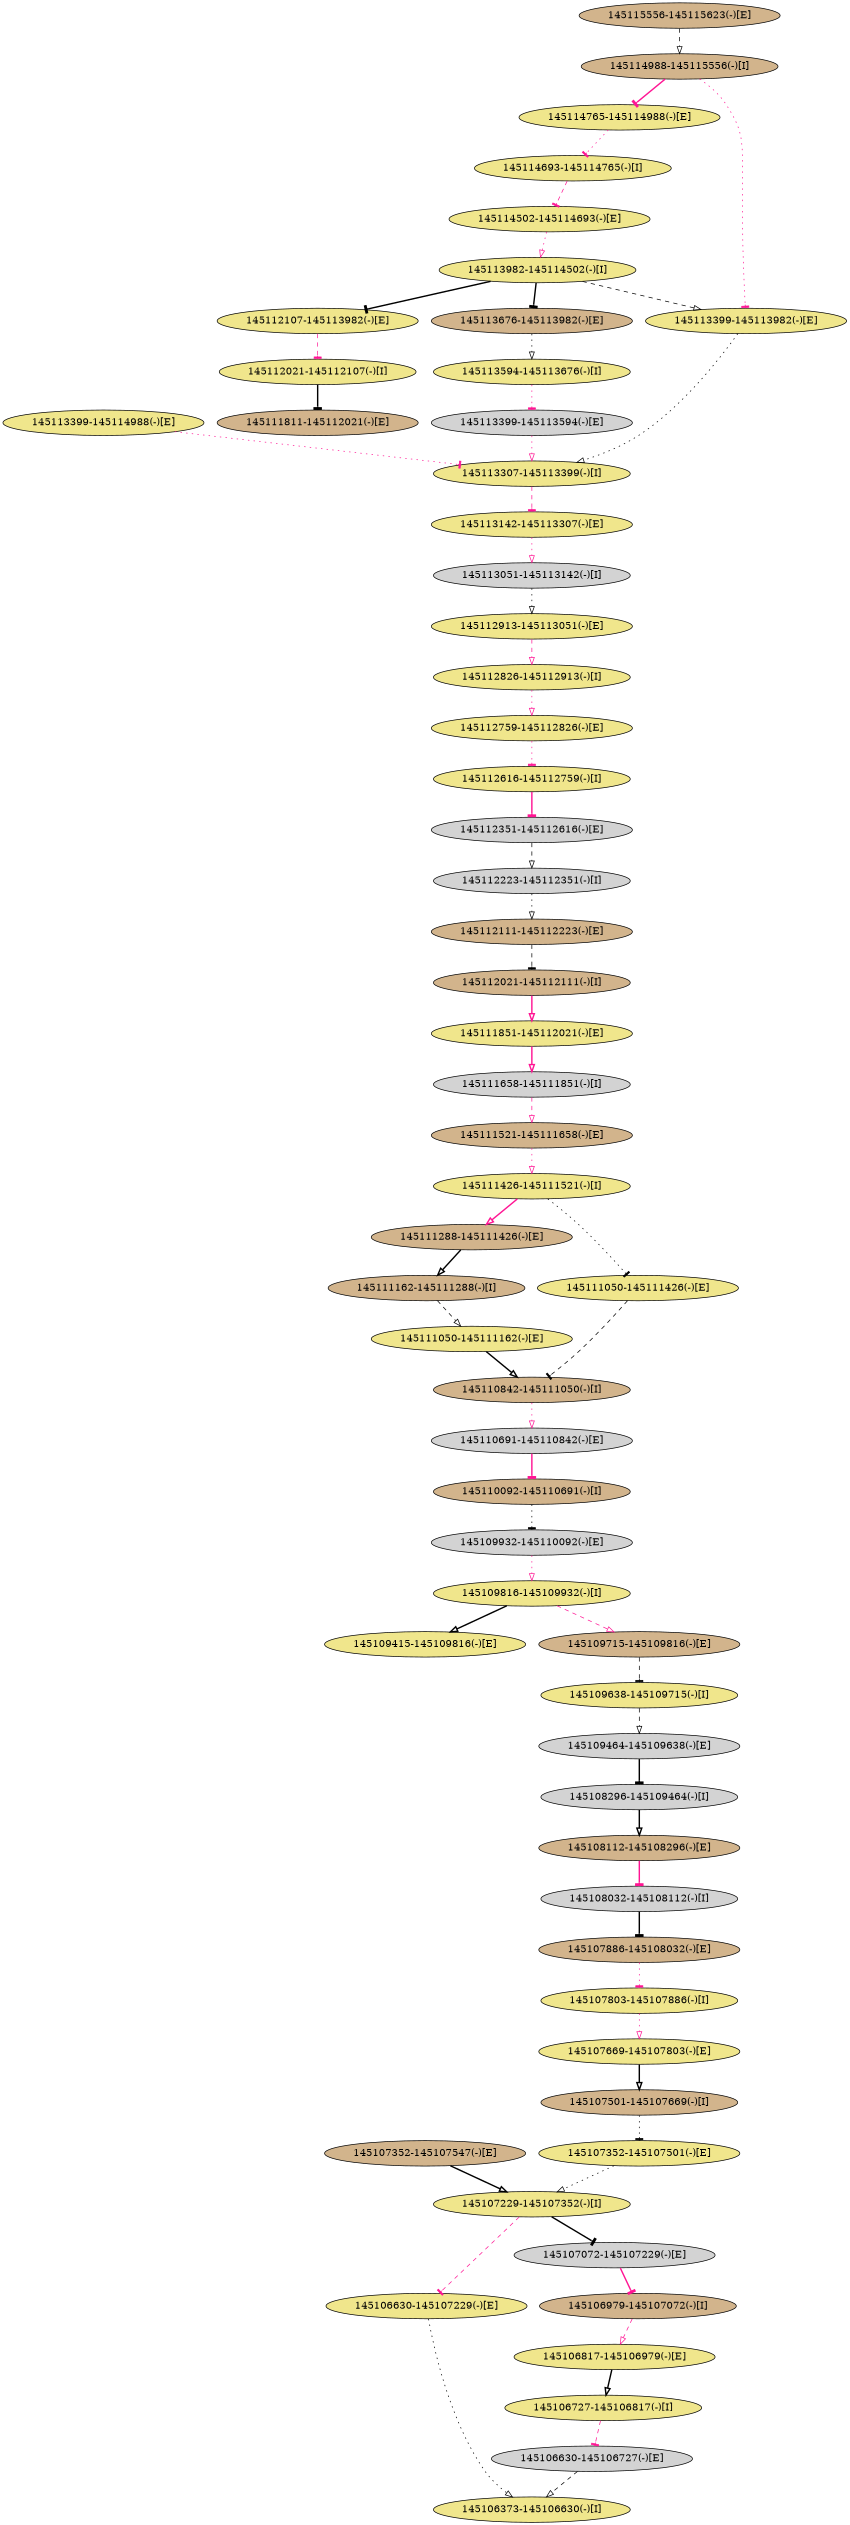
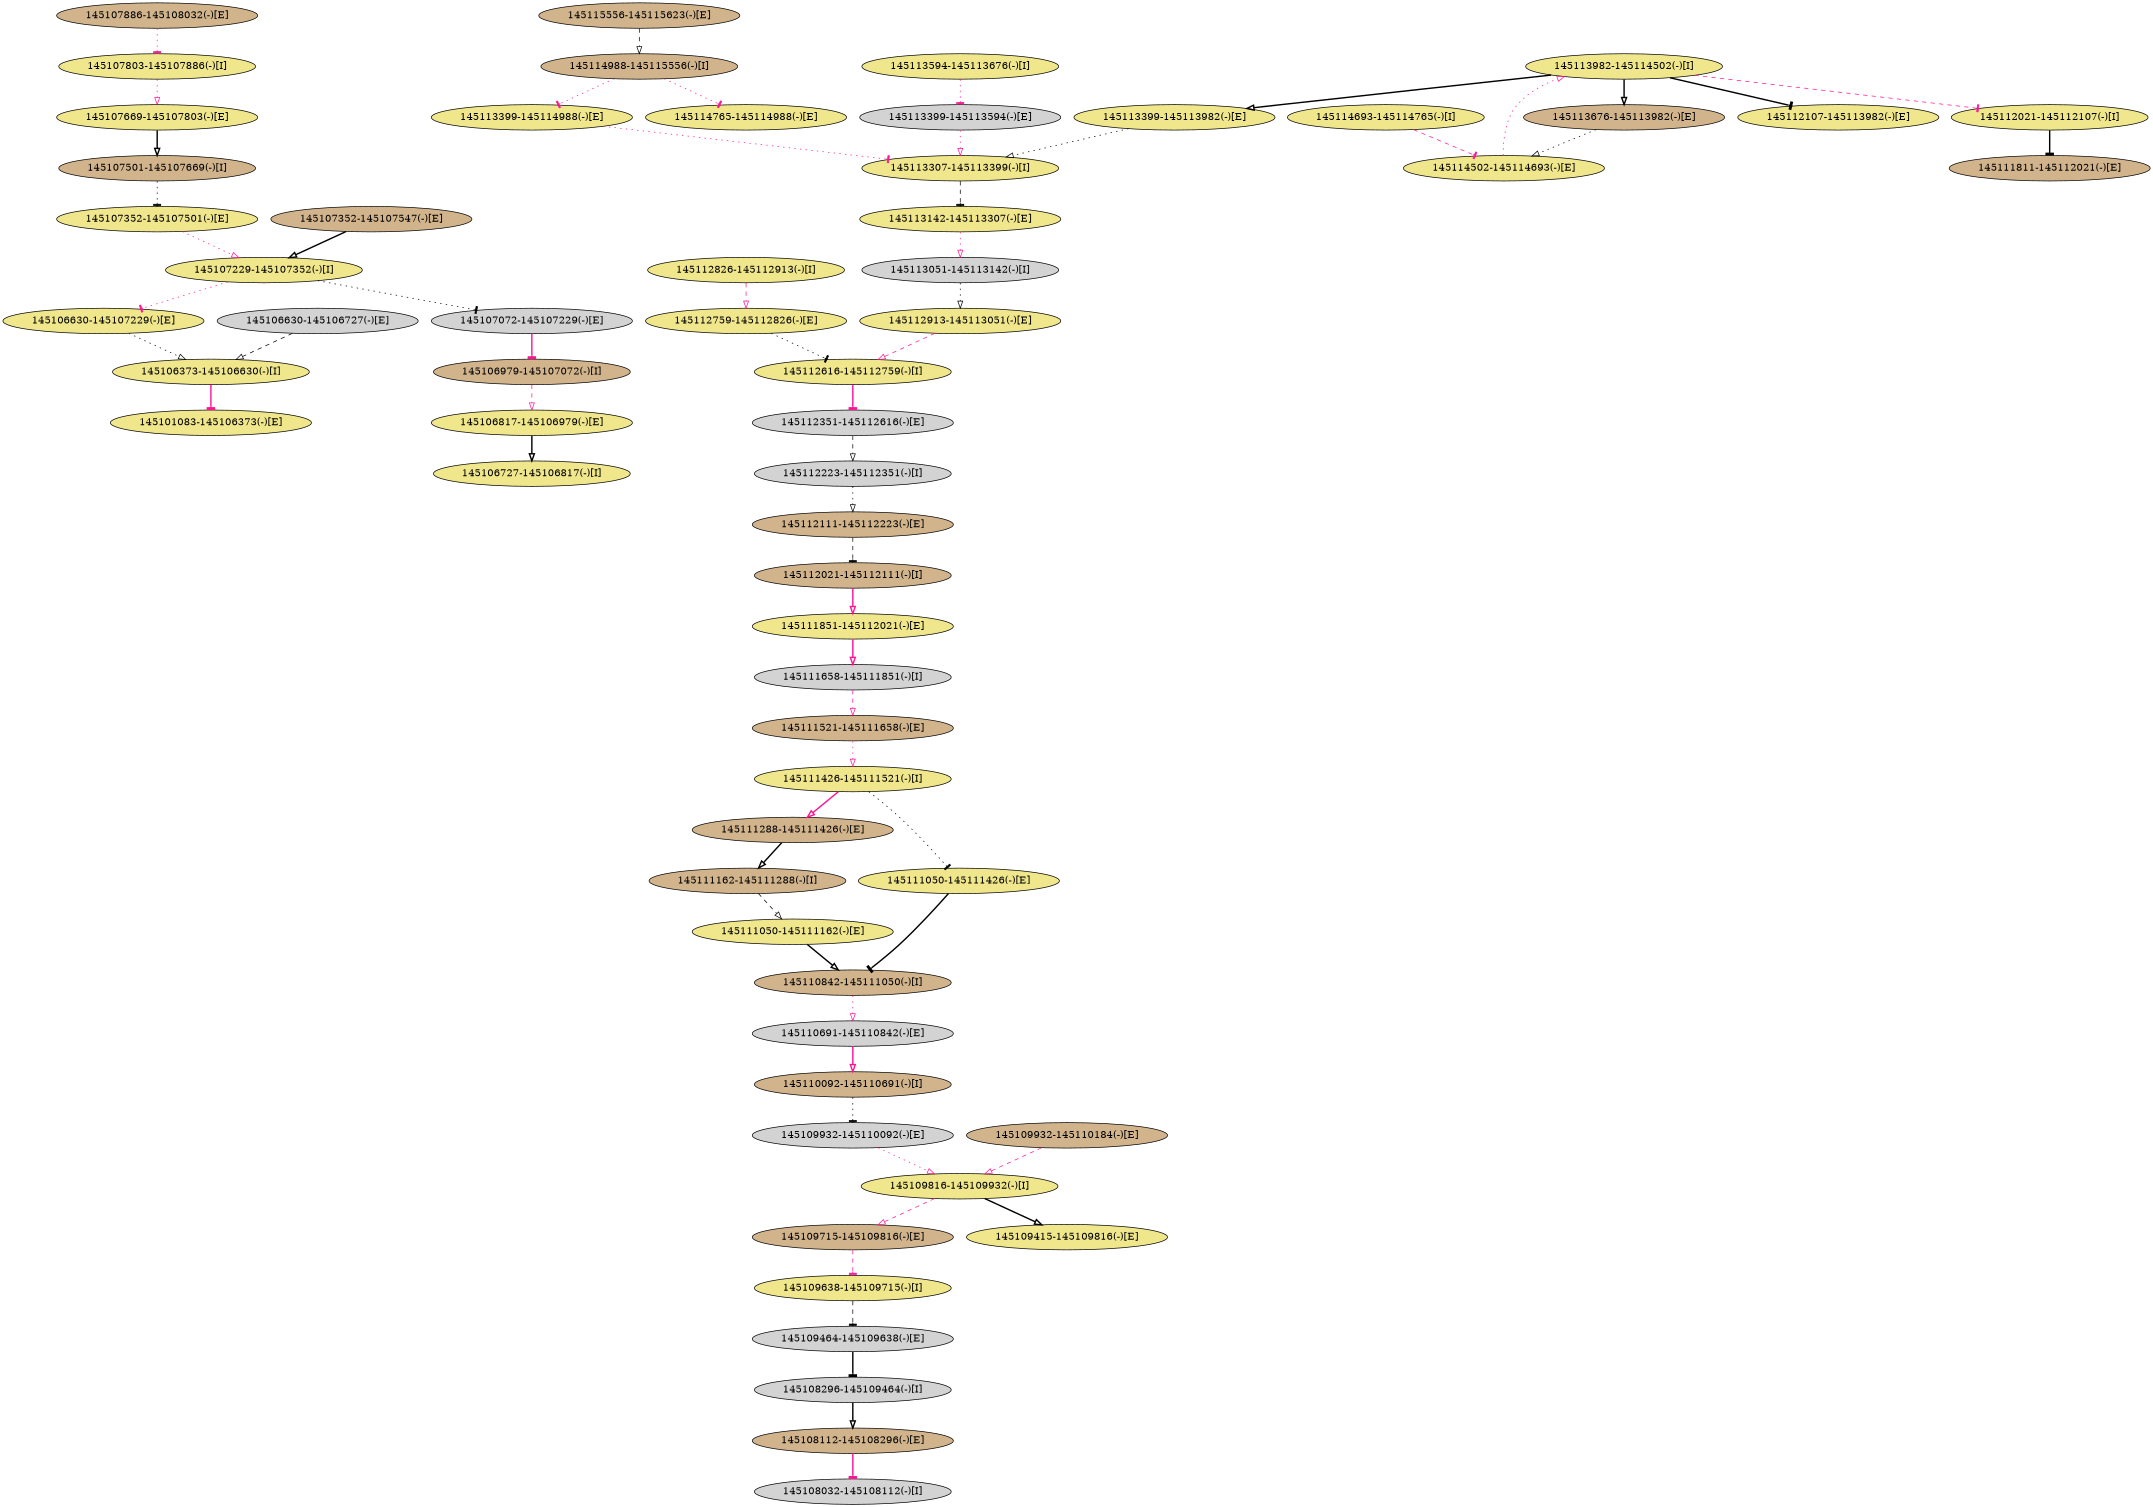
edge "145114988-145115556(-)[I]" -> "145114765-145114988(-)[E]": style bold -> dotted
edge "145114765-145114988(-)[E]" -> "145114693-145114765(-)[I]": removed
edge "145114988-145115556(-)[I]" -> "145113399-145113982(-)[E]": now "145114988-145115556(-)[I]" -> "145113399-145114988(-)[E]"
edge "145113982-145114502(-)[I]" -> "145113676-145113982(-)[E]": arrowhead tee -> onormal
edge "145113982-145114502(-)[I]" -> "145113399-145113982(-)[E]": style dashed -> bold
edge "145113676-145113982(-)[E]" -> "145113594-145113676(-)[I]": now "145113676-145113982(-)[E]" -> "145114502-145114693(-)[E]"
edge "145112107-145113982(-)[E]" -> "145112021-145112107(-)[I]": now "145113982-145114502(-)[I]" -> "145112021-145112107(-)[I]"
node "145101083-145106373(-)[E]": added
edge "145113307-145113399(-)[I]" -> "145113142-145113307(-)[E]": color deeppink -> black
edge "145112913-145113051(-)[E]" -> "145112826-145112913(-)[I]": now "145112913-145113051(-)[E]" -> "145112616-145112759(-)[I]"
edge "145112826-145112913(-)[I]" -> "145112759-145112826(-)[E]": style dotted -> dashed
edge "145112759-145112826(-)[E]" -> "145112616-145112759(-)[I]": color deeppink -> black
node "145109932-145110184(-)[E]": added
edge "145111050-145111426(-)[E]" -> "145110842-145111050(-)[I]": style dashed -> bold
edge "145110691-145110842(-)[E]" -> "145110092-145110691(-)[I]": arrowhead tee -> onormal
edge "145109715-145109816(-)[E]" -> "145109638-145109715(-)[I]": color black -> deeppink
edge "145109638-145109715(-)[I]" -> "145109464-145109638(-)[E]": arrowhead onormal -> tee
edge "145108032-145108112(-)[I]" -> "145107886-145108032(-)[E]": removed
edge "145107352-145107501(-)[E]" -> "145107229-145107352(-)[I]": color black -> deeppink
edge "145107229-145107352(-)[I]" -> "145107072-145107229(-)[E]": style bold -> dotted
edge "145107229-145107352(-)[I]" -> "145106630-145107229(-)[E]": style dashed -> dotted
edge "145106727-145106817(-)[I]" -> "145106630-145106727(-)[E]": removed
